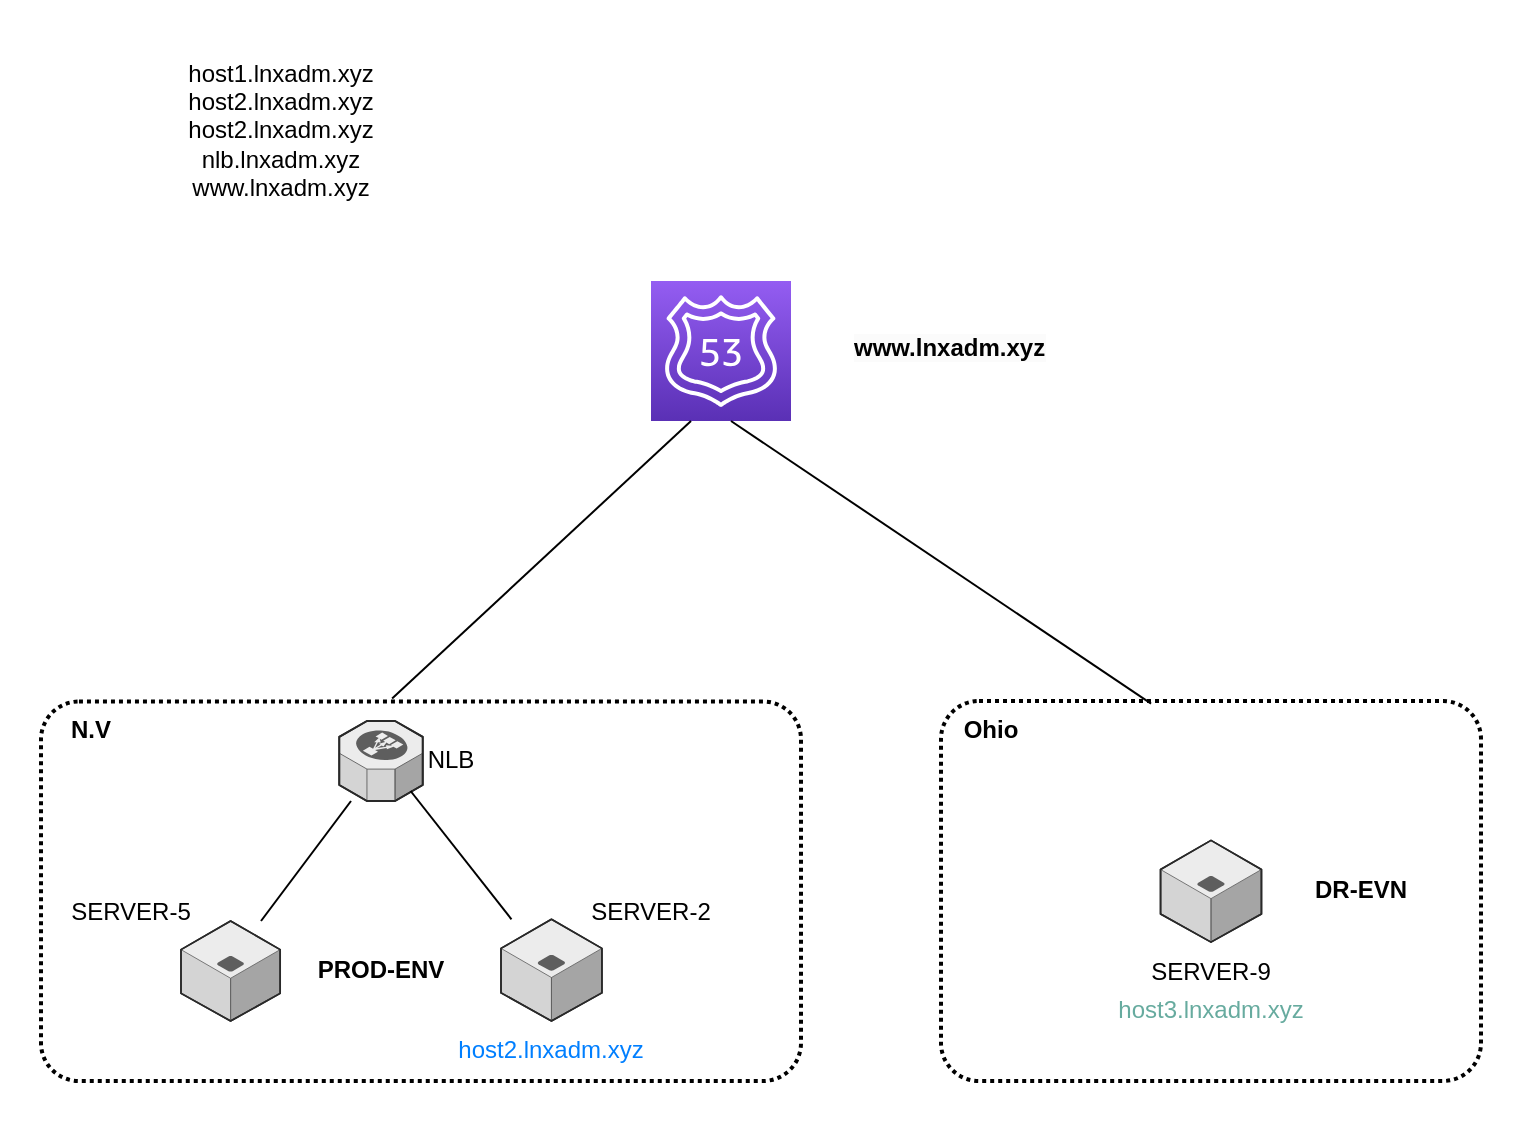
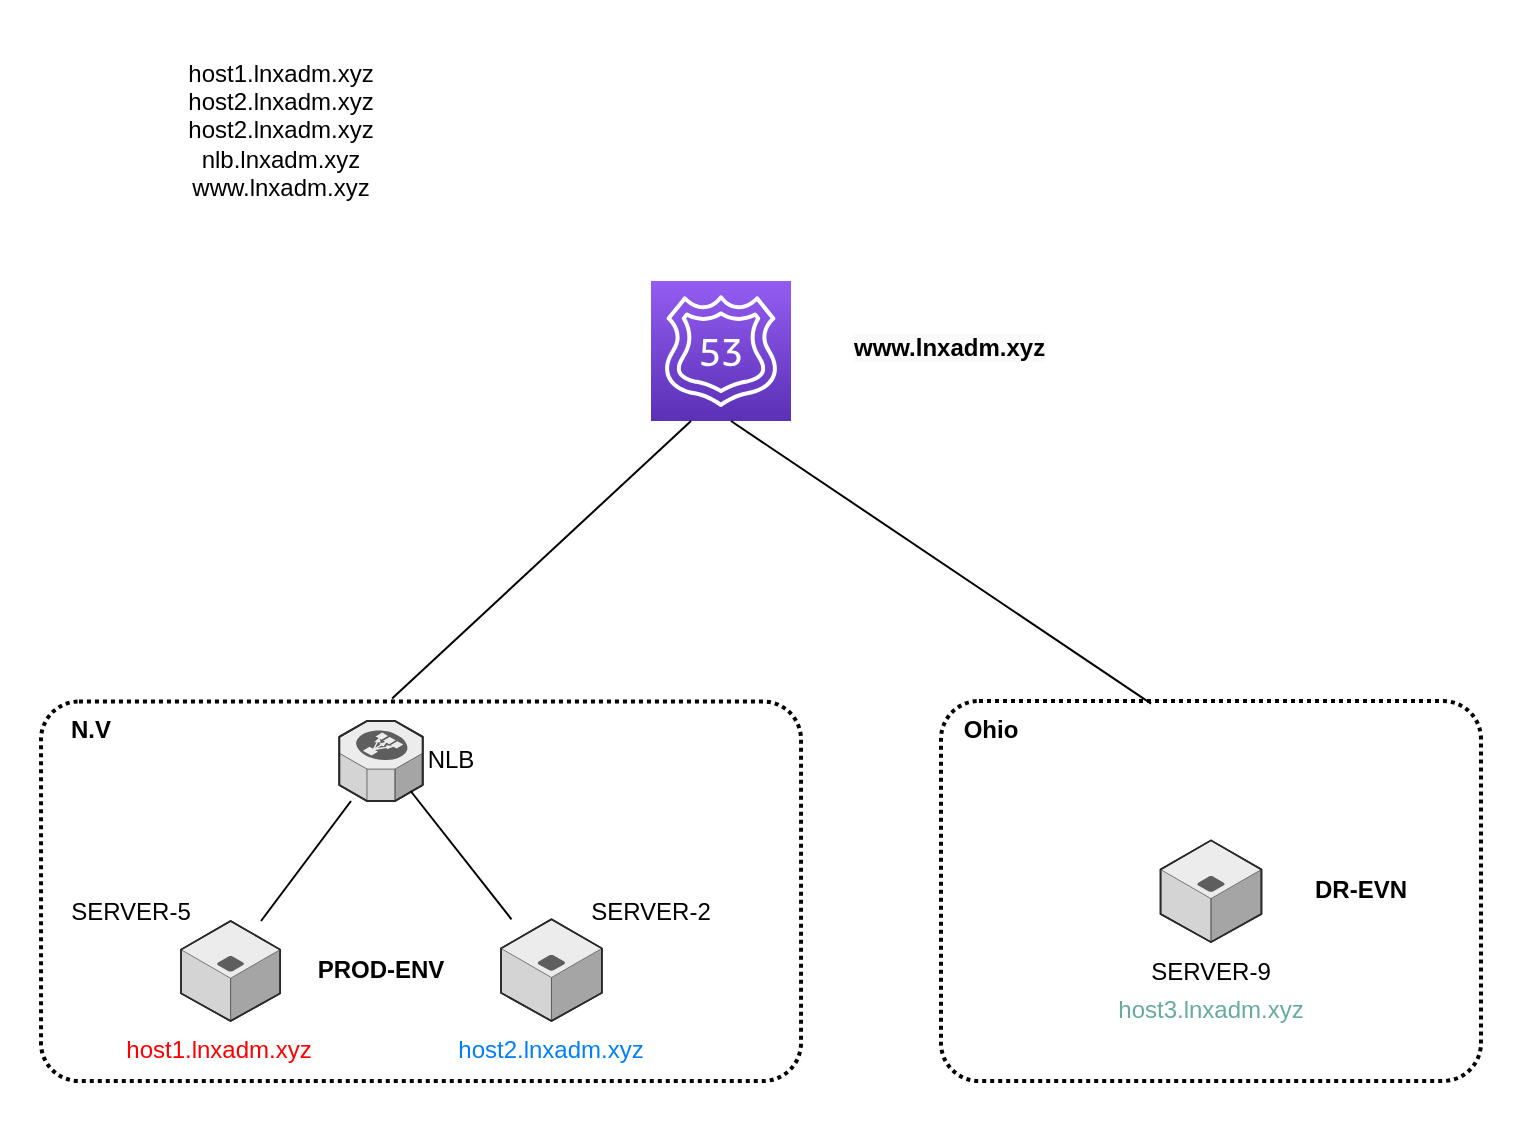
node "host1.lnxadm.xyz": added
